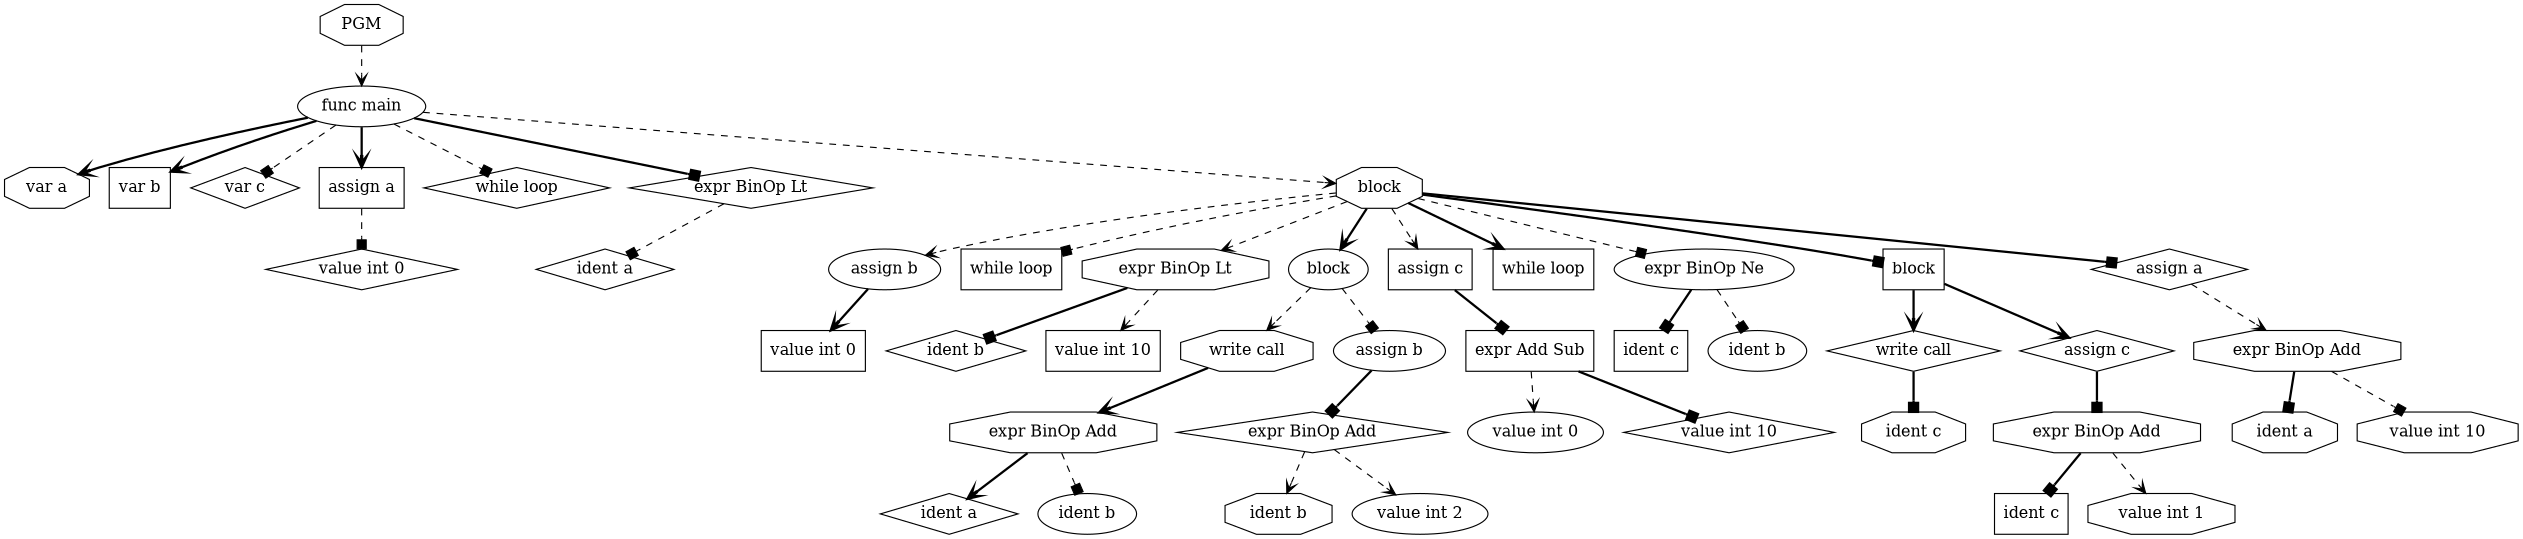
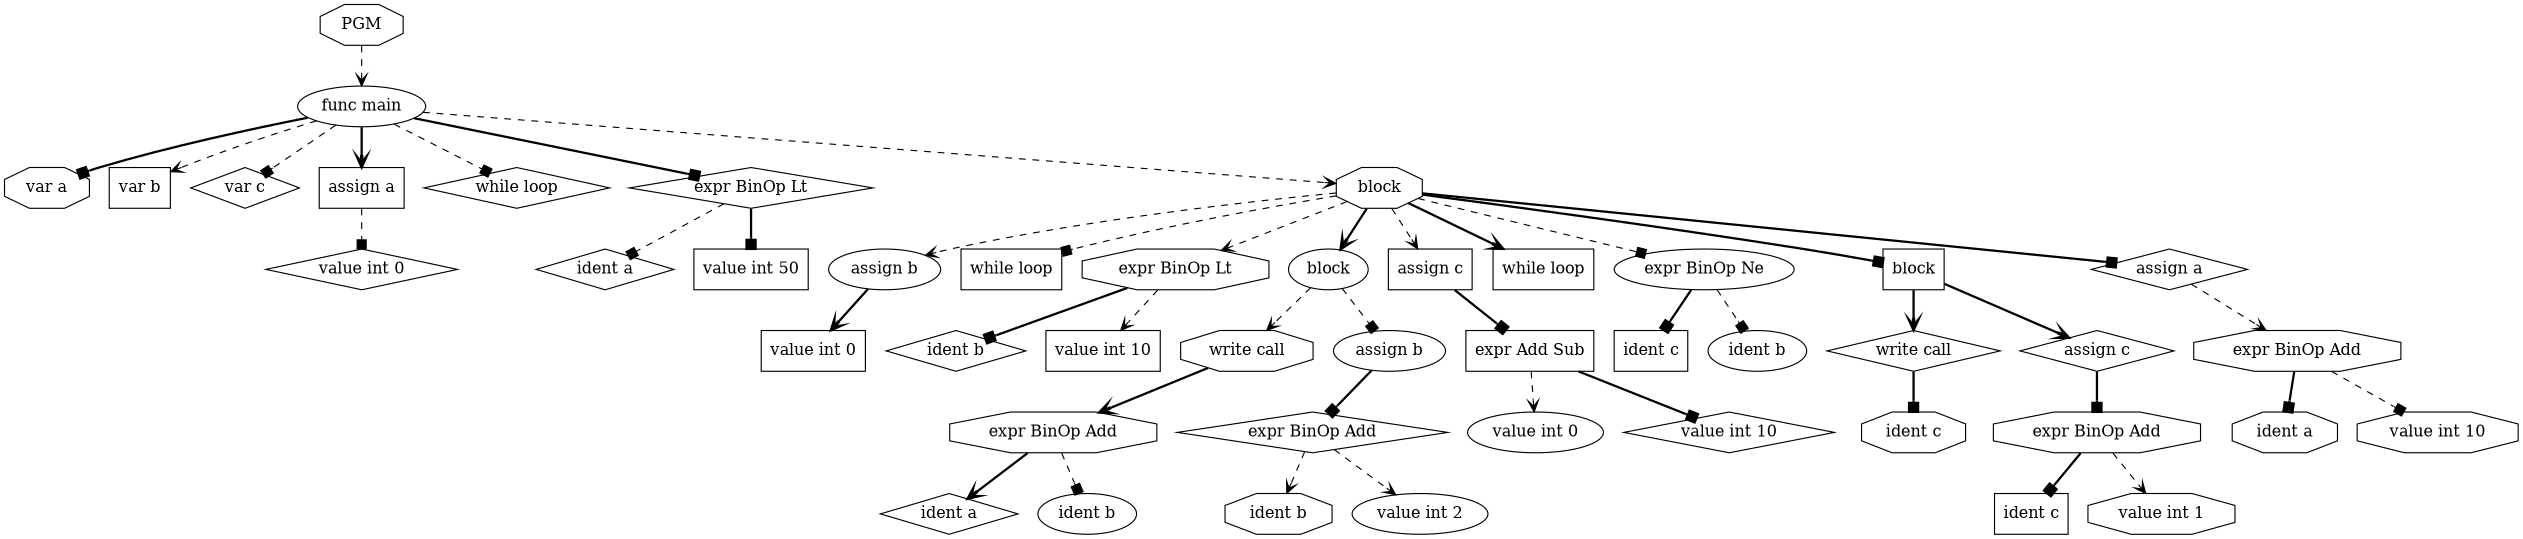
edge "func main" -> "var a": arrowhead vee -> box
edge "func main" -> "var b": style bold -> dashed
node "value int 50": added
